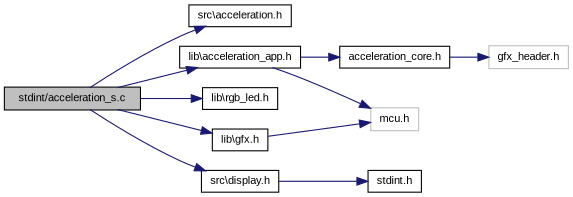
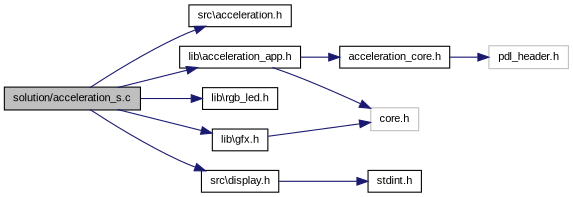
node "gfx_header.h": label "gfx_header.h" -> "pdl_header.h"
node "stdint/acceleration_s.c": label "stdint/acceleration_s.c" -> "solution/acceleration_s.c"
node "mcu.h": label "mcu.h" -> "core.h"
